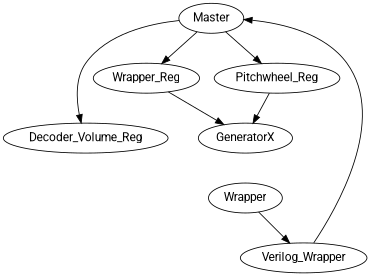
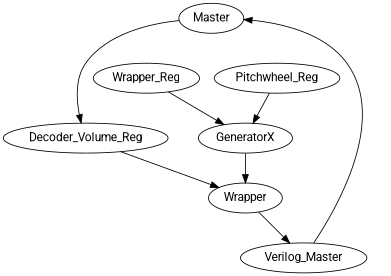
edge "Master" -> "Wrapper_Reg": removed
edge "Master" -> "Pitchwheel_Reg": removed
edge "GeneratorX" -> "Wrapper": added
edge "Decoder_Volume_Reg" -> "Wrapper": added
node "Verilog_Wrapper": label "Verilog_Wrapper" -> "Verilog_Master"
